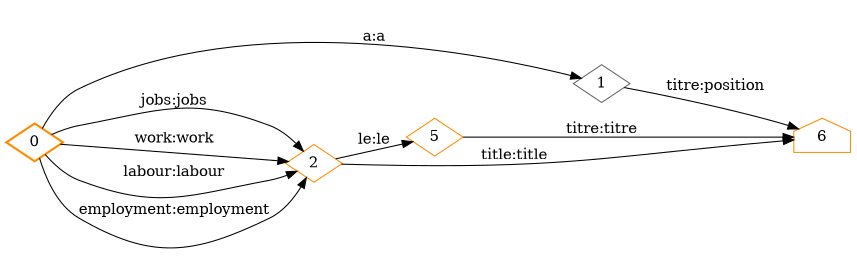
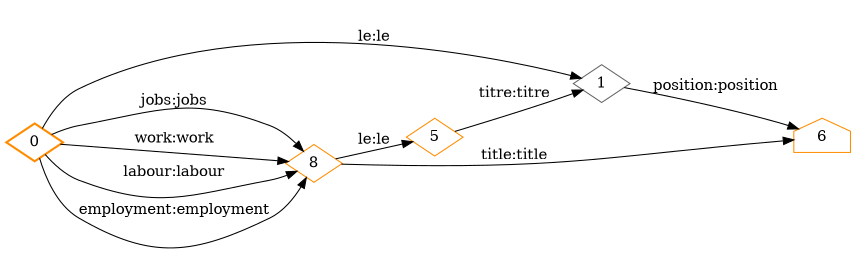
edge "0" -> "1": label "a:a" -> "le:le"
edge "1" -> "6": label "titre:position" -> "position:position"
edge "5" -> "6": now "5" -> "1"
node "2": label "2" -> "8"
